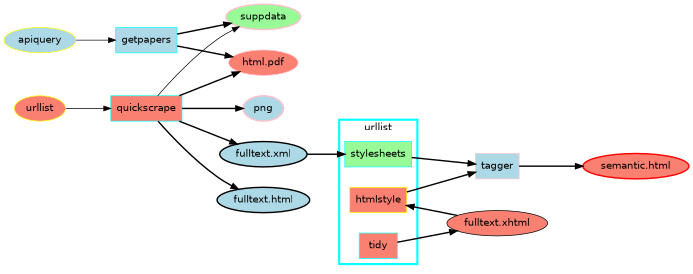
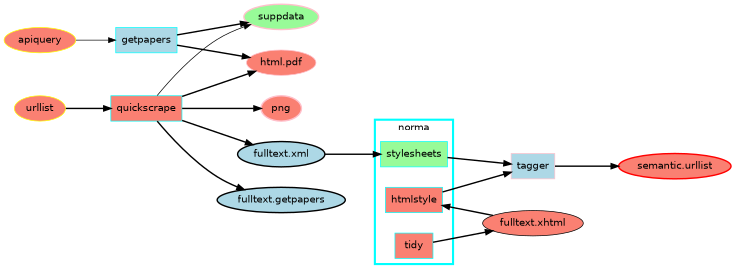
node "apiquery": fillcolor lightblue -> salmon
edge "urllist" -> "quickscrape": style solid -> bold
node "png": fillcolor lightblue -> salmon
cluster "urllist": label "urllist" -> "norma"
node "semantic.html": label "semantic.html" -> "semantic.urllist"
node "fulltext.html": label "fulltext.html" -> "fulltext.getpapers"
node "htmlstyle": color yellow -> cyan
